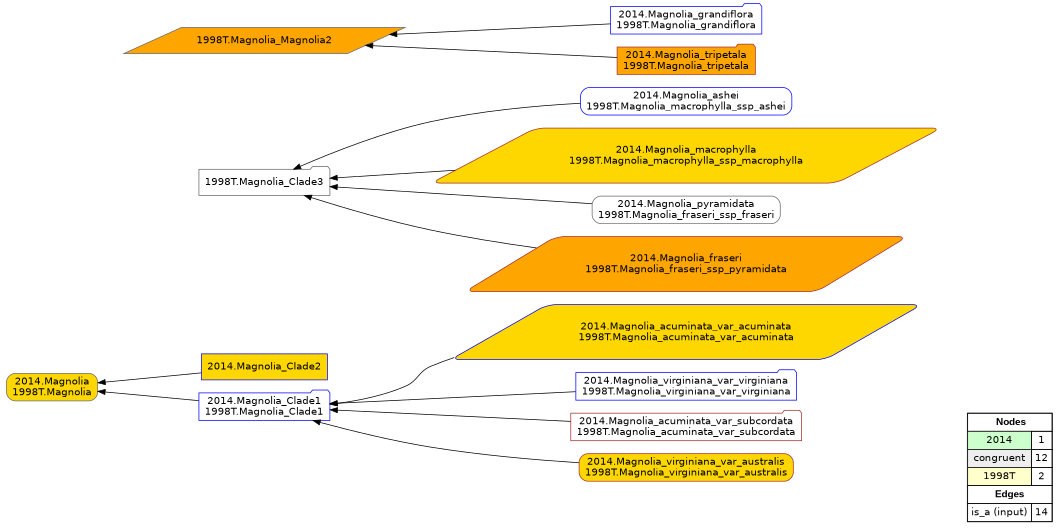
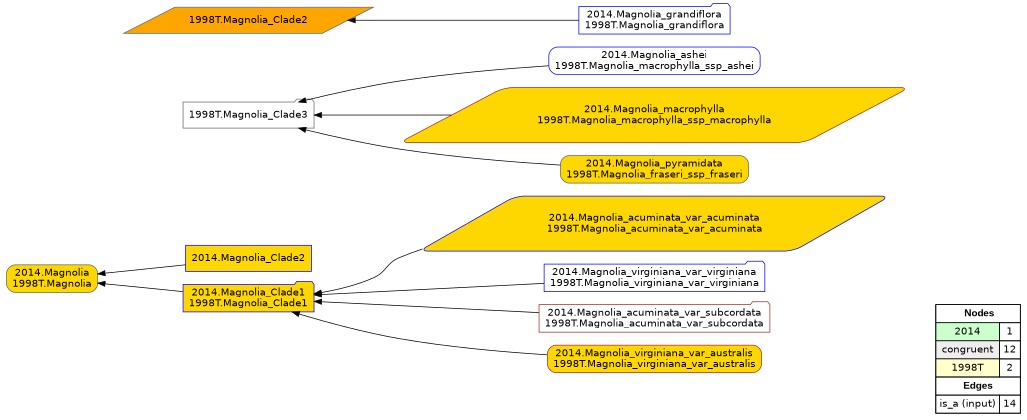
node "1998T.Magnolia_Magnolia2": label "1998T.Magnolia_Magnolia2" -> "1998T.Magnolia_Clade2"
node "2014.Magnolia_tripetala 1998T.Magnolia_tripetala": removed
node "2014.Magnolia_pyramidata 1998T.Magnolia_fraseri_ssp_fraseri": fillcolor white -> gold
node "2014.Magnolia_fraseri 1998T.Magnolia_fraseri_ssp_pyramidata": removed
node "2014.Magnolia_Clade1 1998T.Magnolia_Clade1": fillcolor white -> gold
